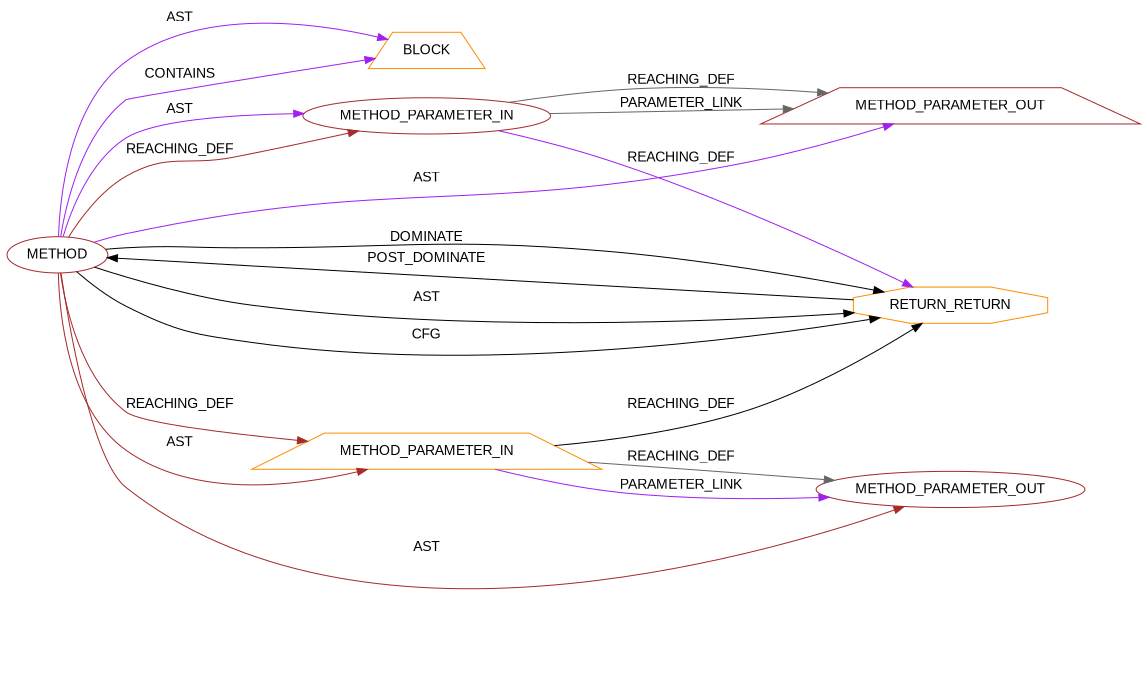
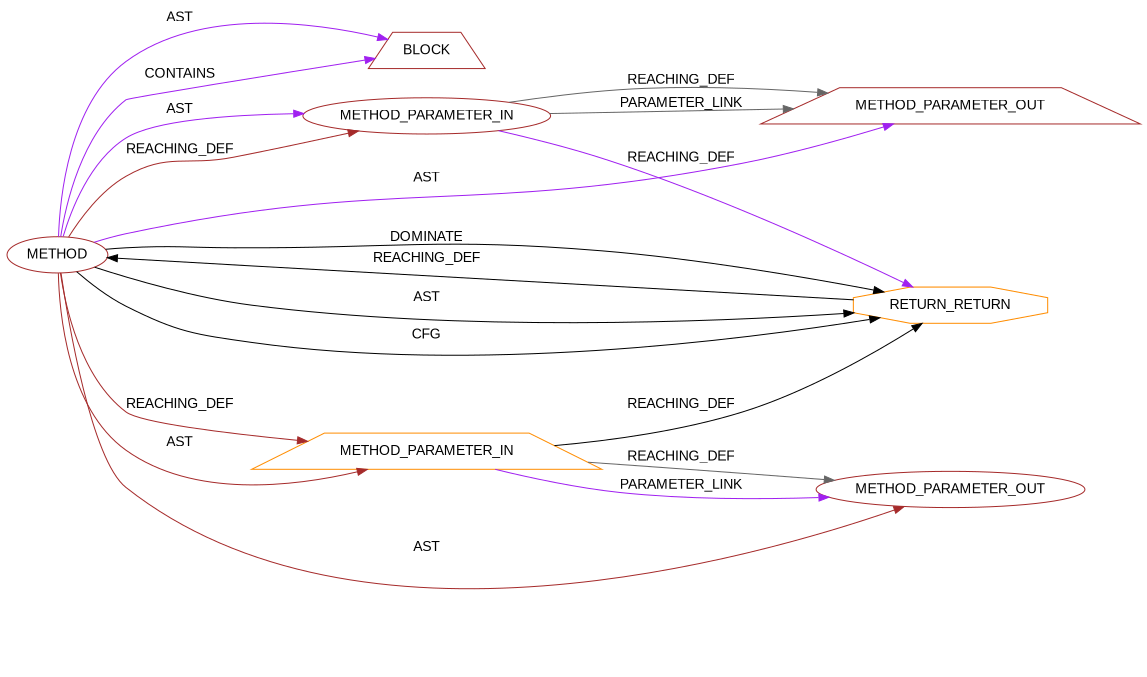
node "BLOCK": color darkorange -> brown
edge "RETURN_RETURN" -> "METHOD": label "POST_DOMINATE" -> "REACHING_DEF"
